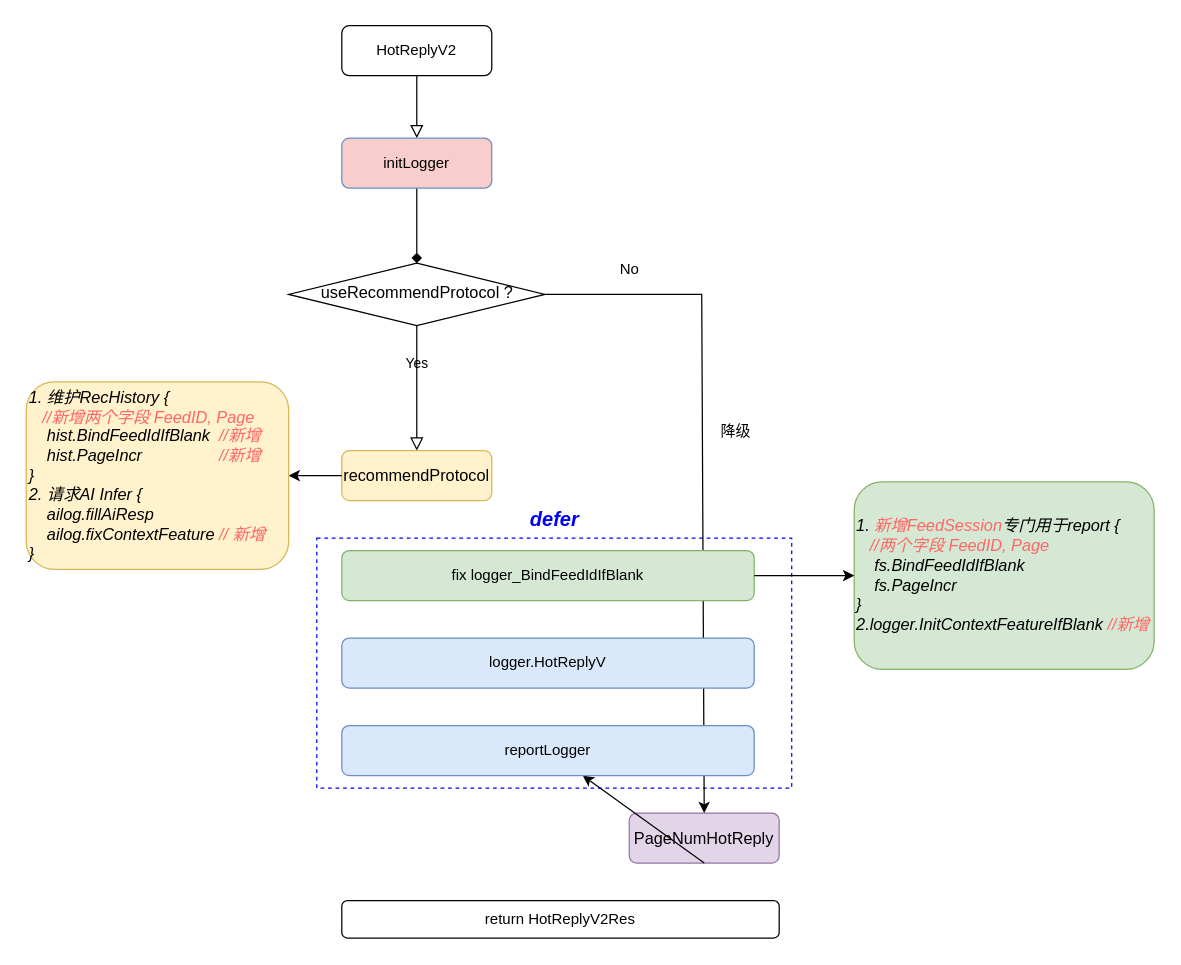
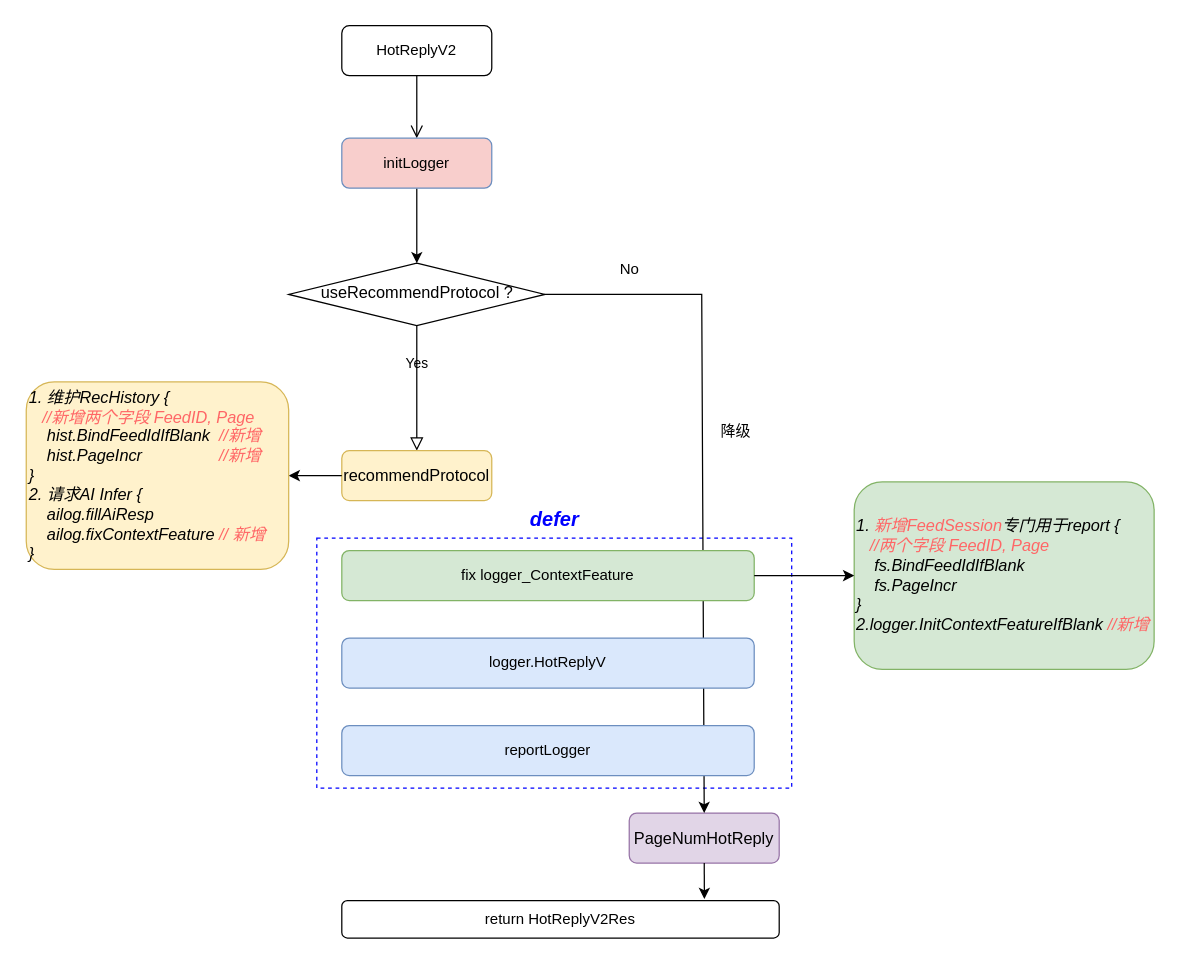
edge "HotReplyV2" -> "initLogger": arrowhead block -> open
edge "initLogger" -> "useRecommendProtocol ?": arrowhead diamond -> classic
node "fix logger_BindFeedIdIfBlank": label "fix logger_BindFeedIdIfBlank" -> "fix logger_ContextFeature"
edge "PageNumHotReply" -> "reportLogger": now "PageNumHotReply" -> "return HotReplyV2Res"
